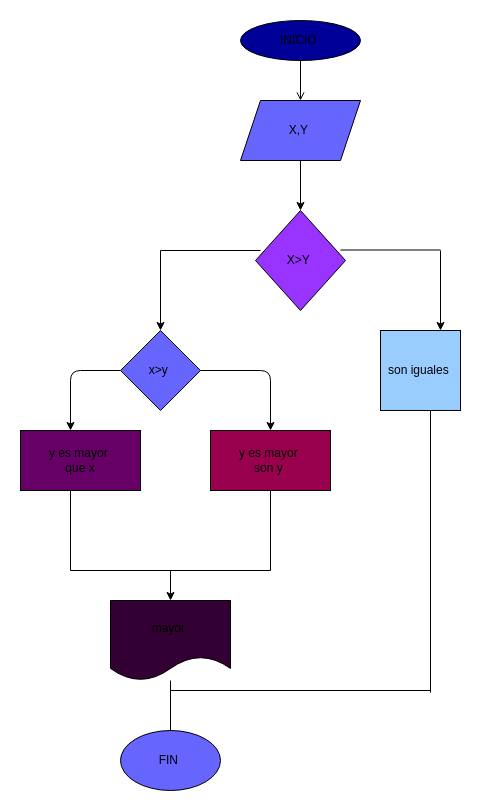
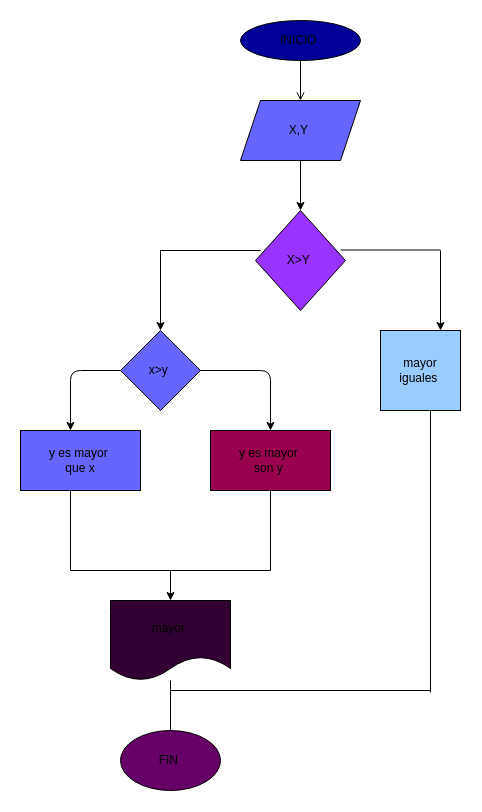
node "son iguales": label "son iguales" -> "mayor iguales"
node "y es mayor que x": fillcolor #660066 -> #6666ff
node "FIN": fillcolor #6666ff -> #660066
